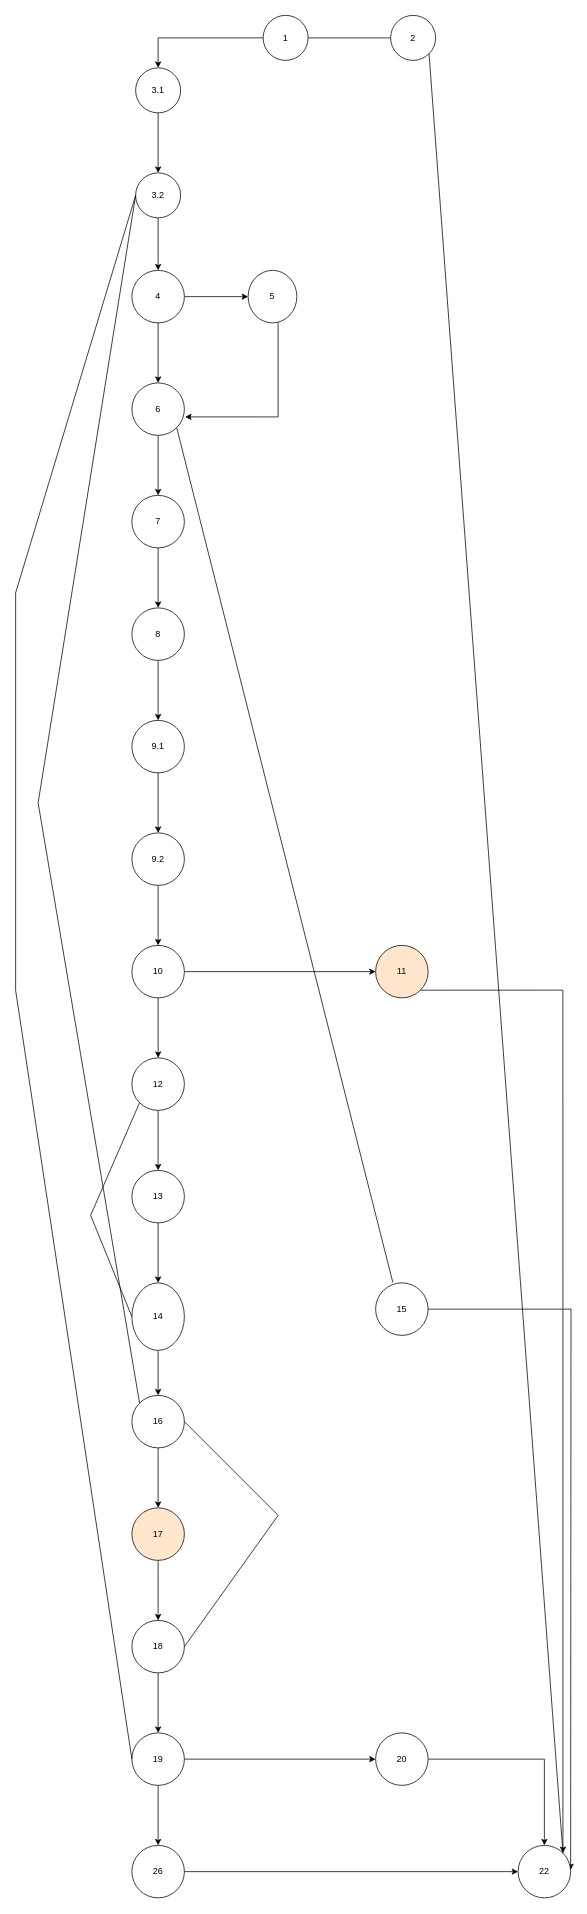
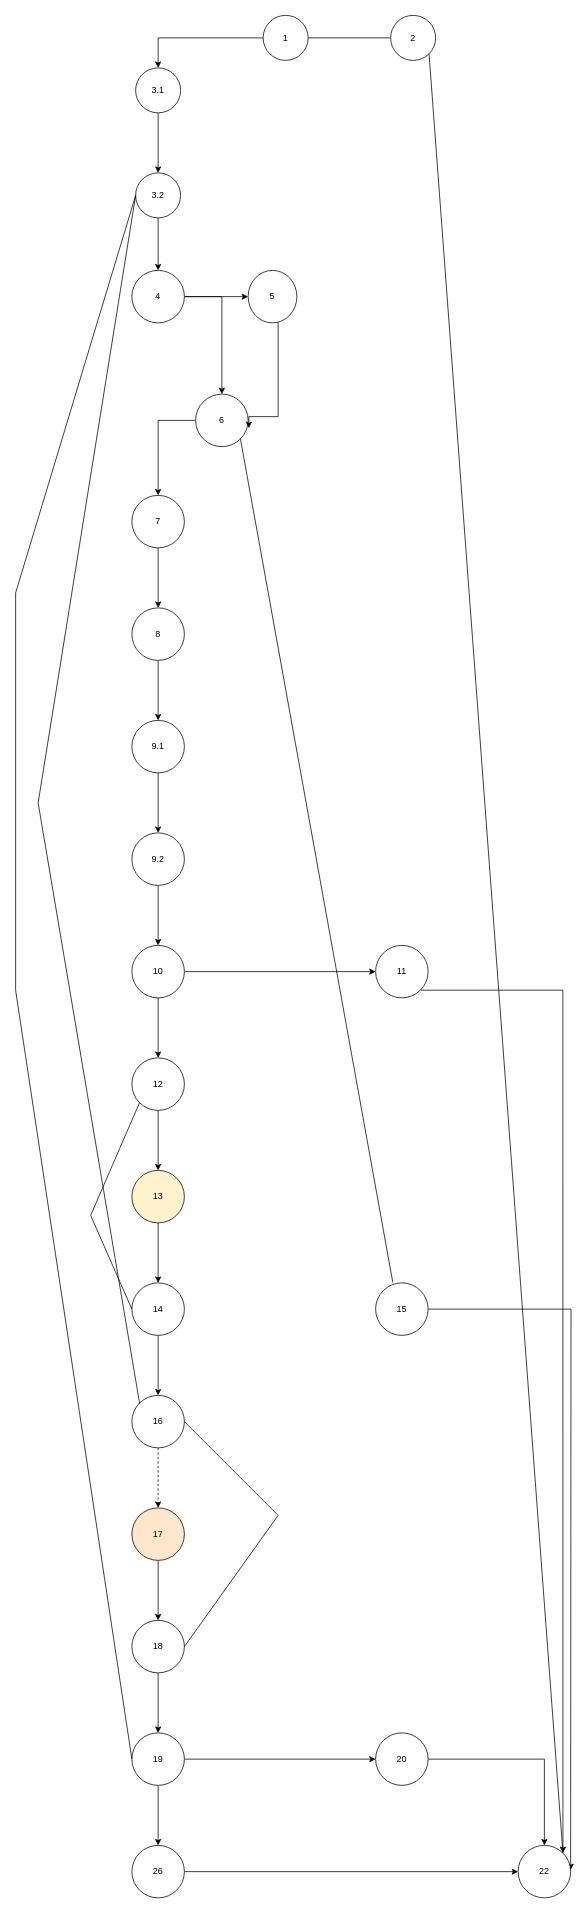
node "6": moved (158, 409) -> (222, 420)
node "11": fillcolor #ffe6cc -> #ffffff
node "13": fillcolor #ffffff -> #fff2cc
node "14": size 53x68 -> 53x53
edge "16" -> "17": style solid -> dashed
